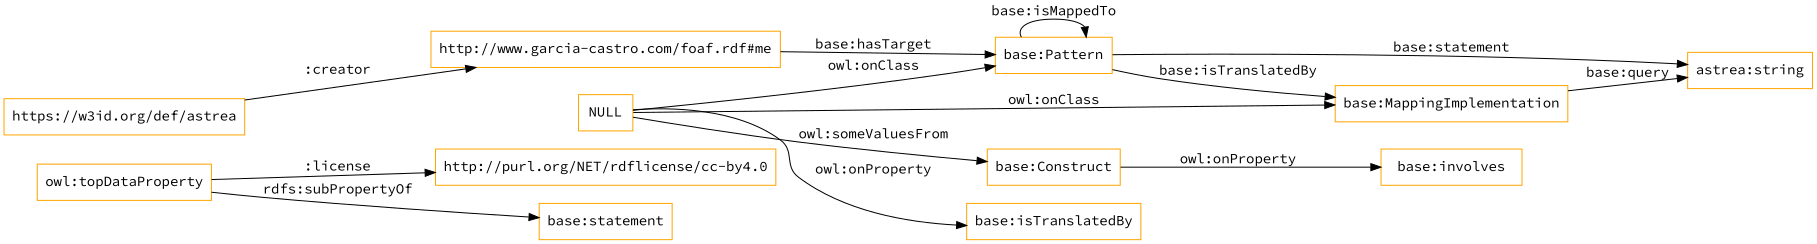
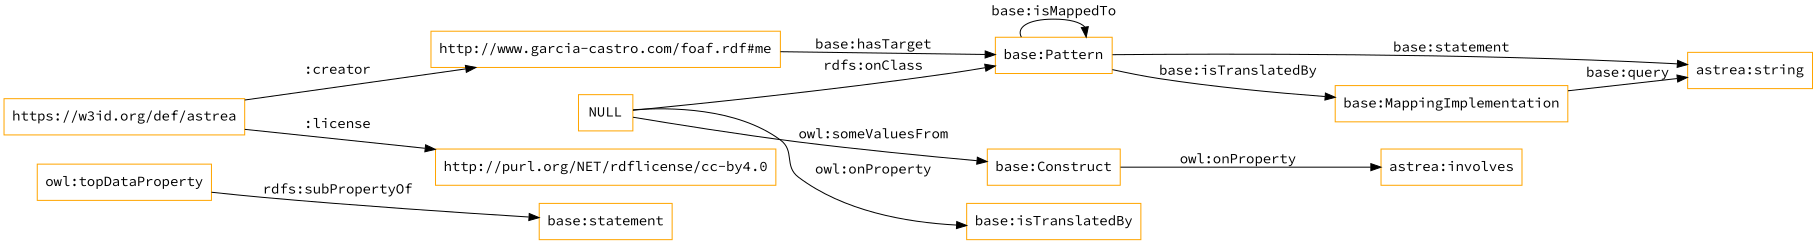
edge "NULL" -> "base:Pattern": label "owl:onClass" -> "rdfs:onClass"
edge "NULL" -> "base:MappingImplementation": removed, label "owl:onClass"
node "base:involves": label "base:involves" -> "astrea:involves"
edge "owl:topDataProperty" -> "http://purl.org/NET/rdflicense/cc-by4.0": now "https://w3id.org/def/astrea" -> "http://purl.org/NET/rdflicense/cc-by4.0"
